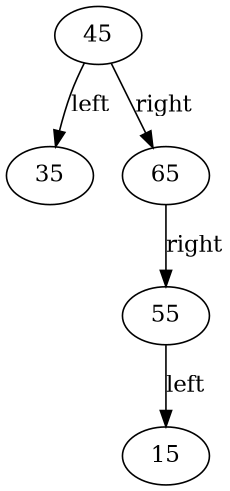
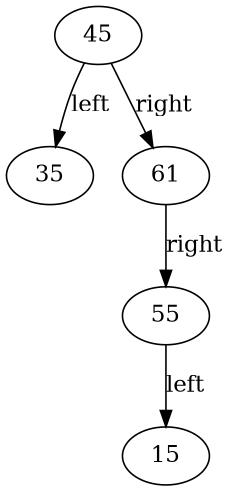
node "65": label "65" -> "61"
